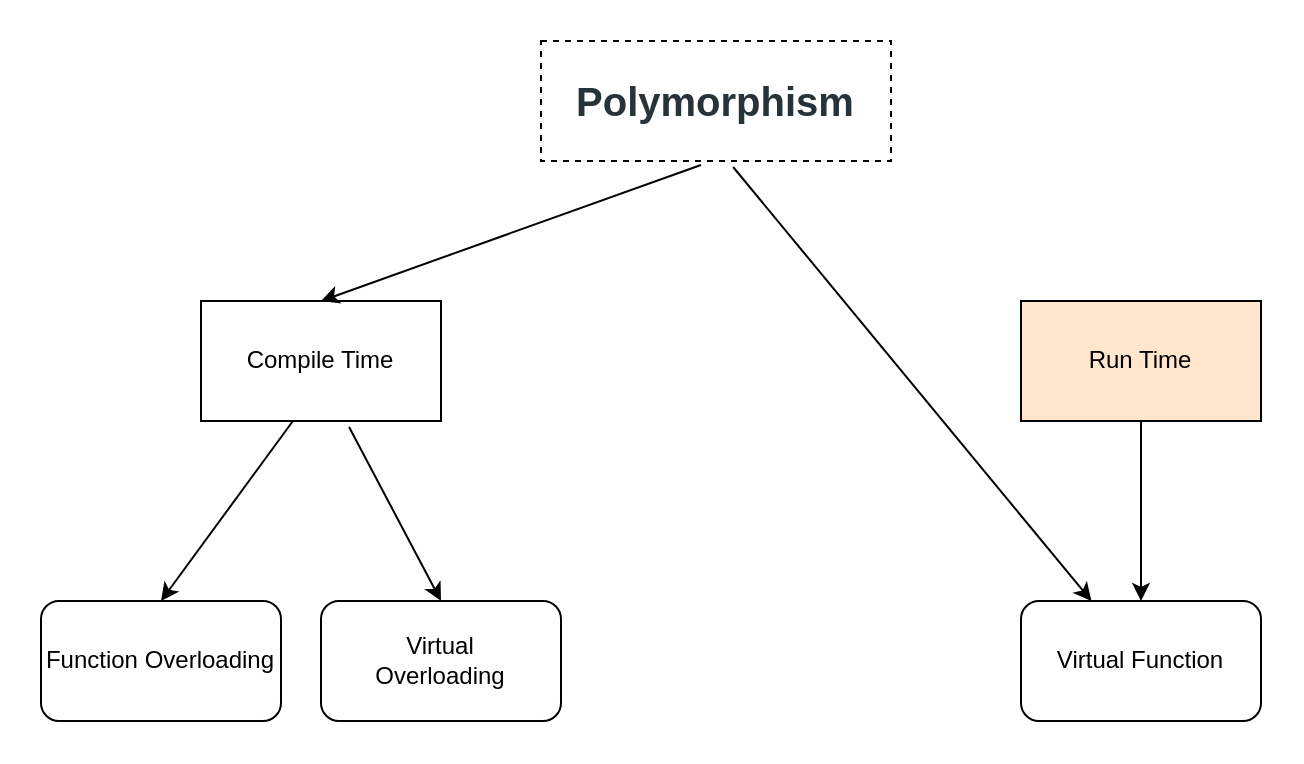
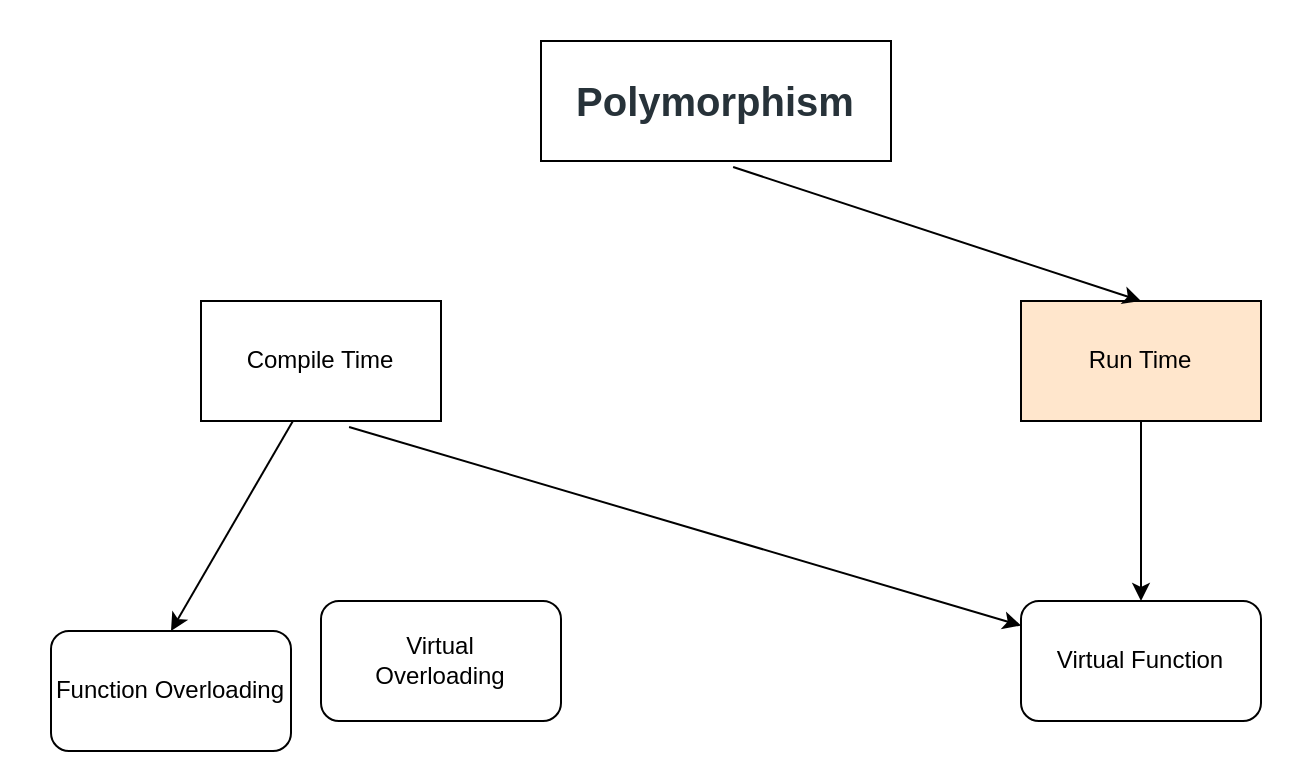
node "Polymorphism": style dashed -> solid
edge "Polymorphism" -> "Compile Time": removed
edge "Polymorphism" -> "Virtual Function": now "Polymorphism" -> "Run Time"
edge "Compile Time" -> "Virtual Overloading": now "Compile Time" -> "Virtual Function"
node "Function Overloading": moved (161, 661) -> (171, 691)
